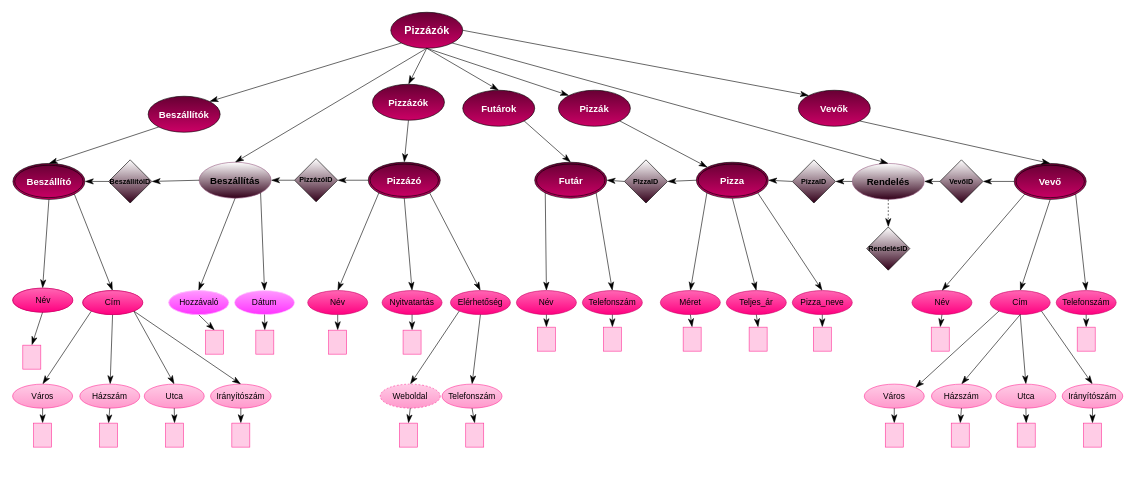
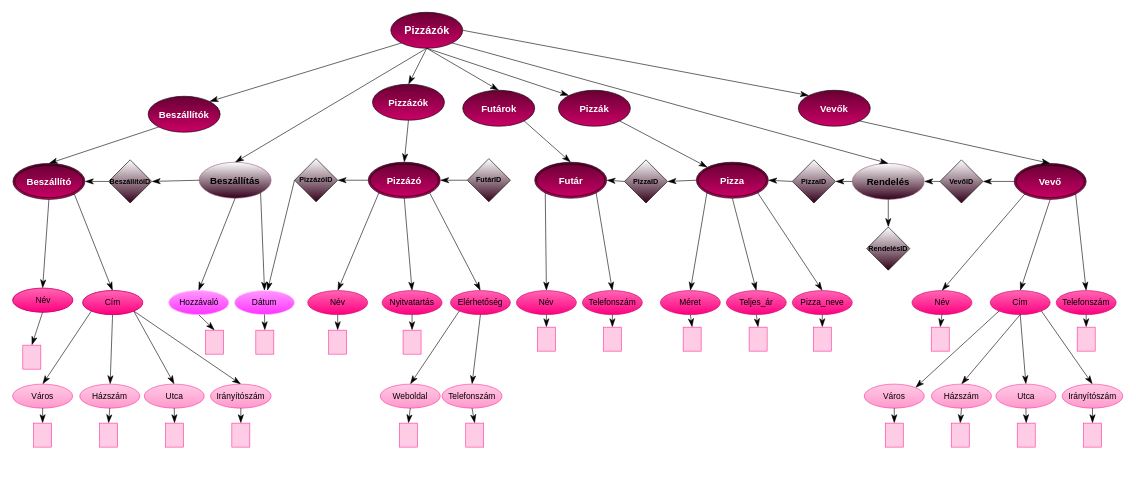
edge "PizzázóID" -> "Beszállítás": now "PizzázóID" -> "Dátum"
edge "FutárID" -> "Pizzázó": added
node "FutárID": added
edge "Rendelés" -> "RendelésID": style dashed -> solid
node "Weboldal": style dashed -> solid
